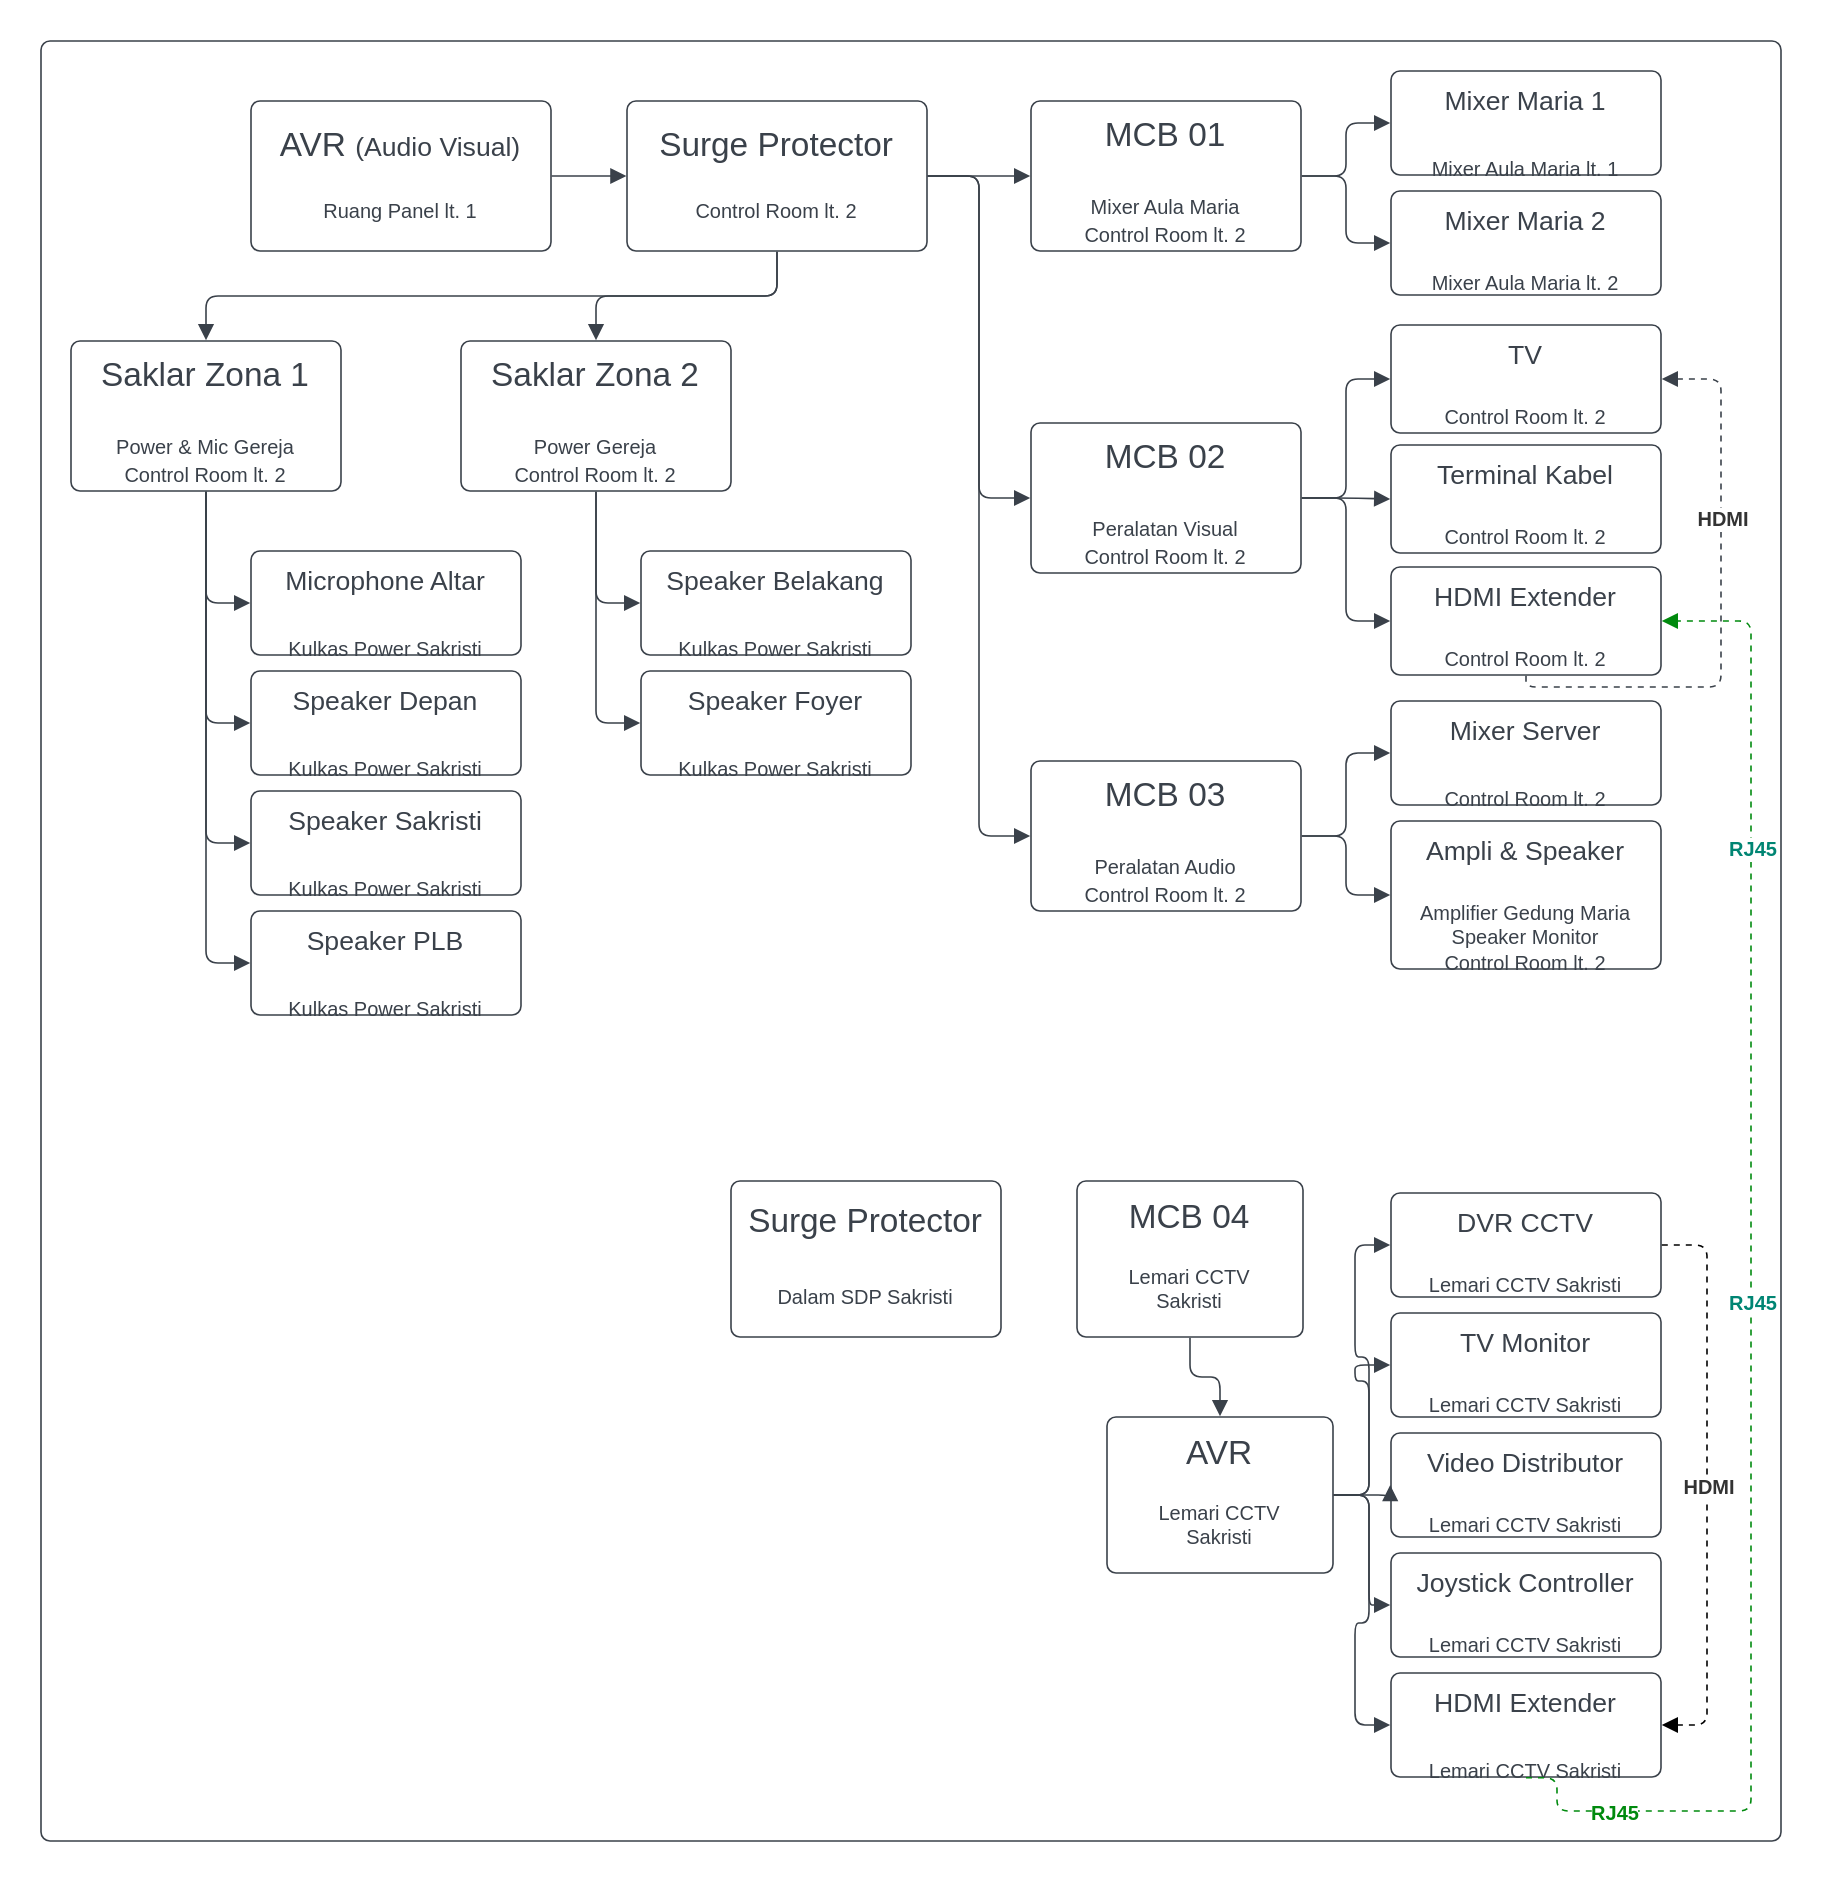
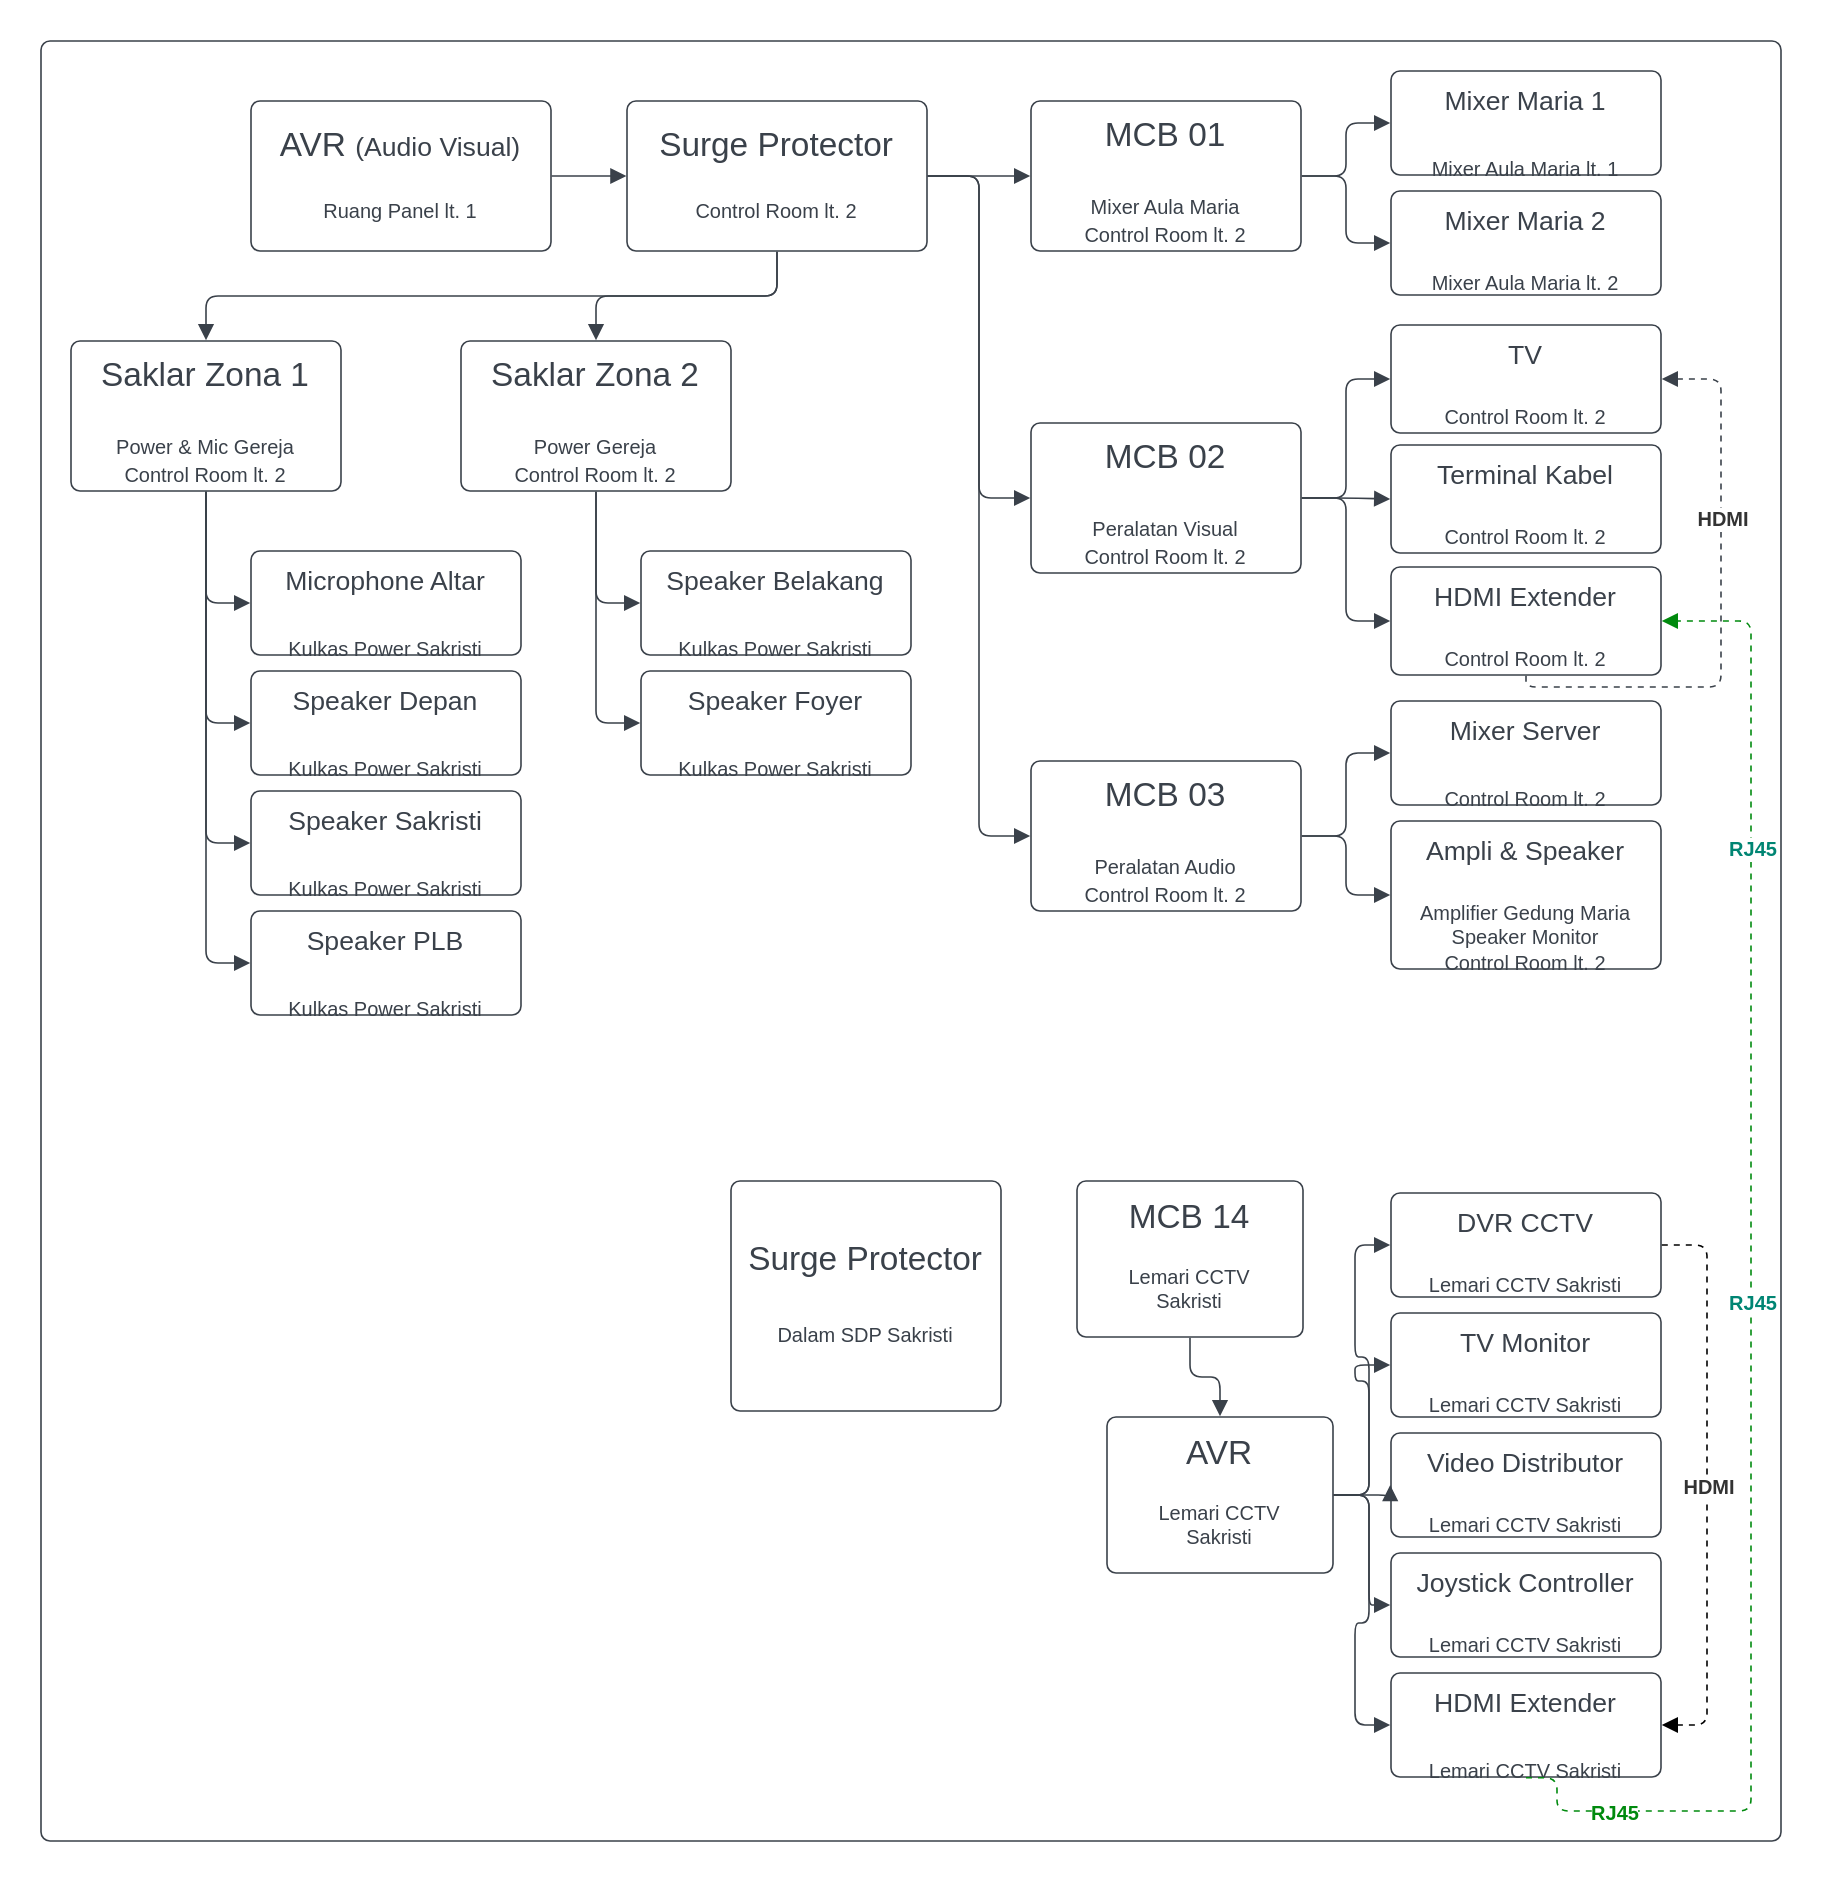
node "Surge Protector Dalam SDP Sakristi": size 270x156 -> 270x230
node "MCB 04 Lemari CCTV Sakristi": label "MCB 04 Lemari CCTV Sakristi" -> "MCB 14 Lemari CCTV Sakristi"
